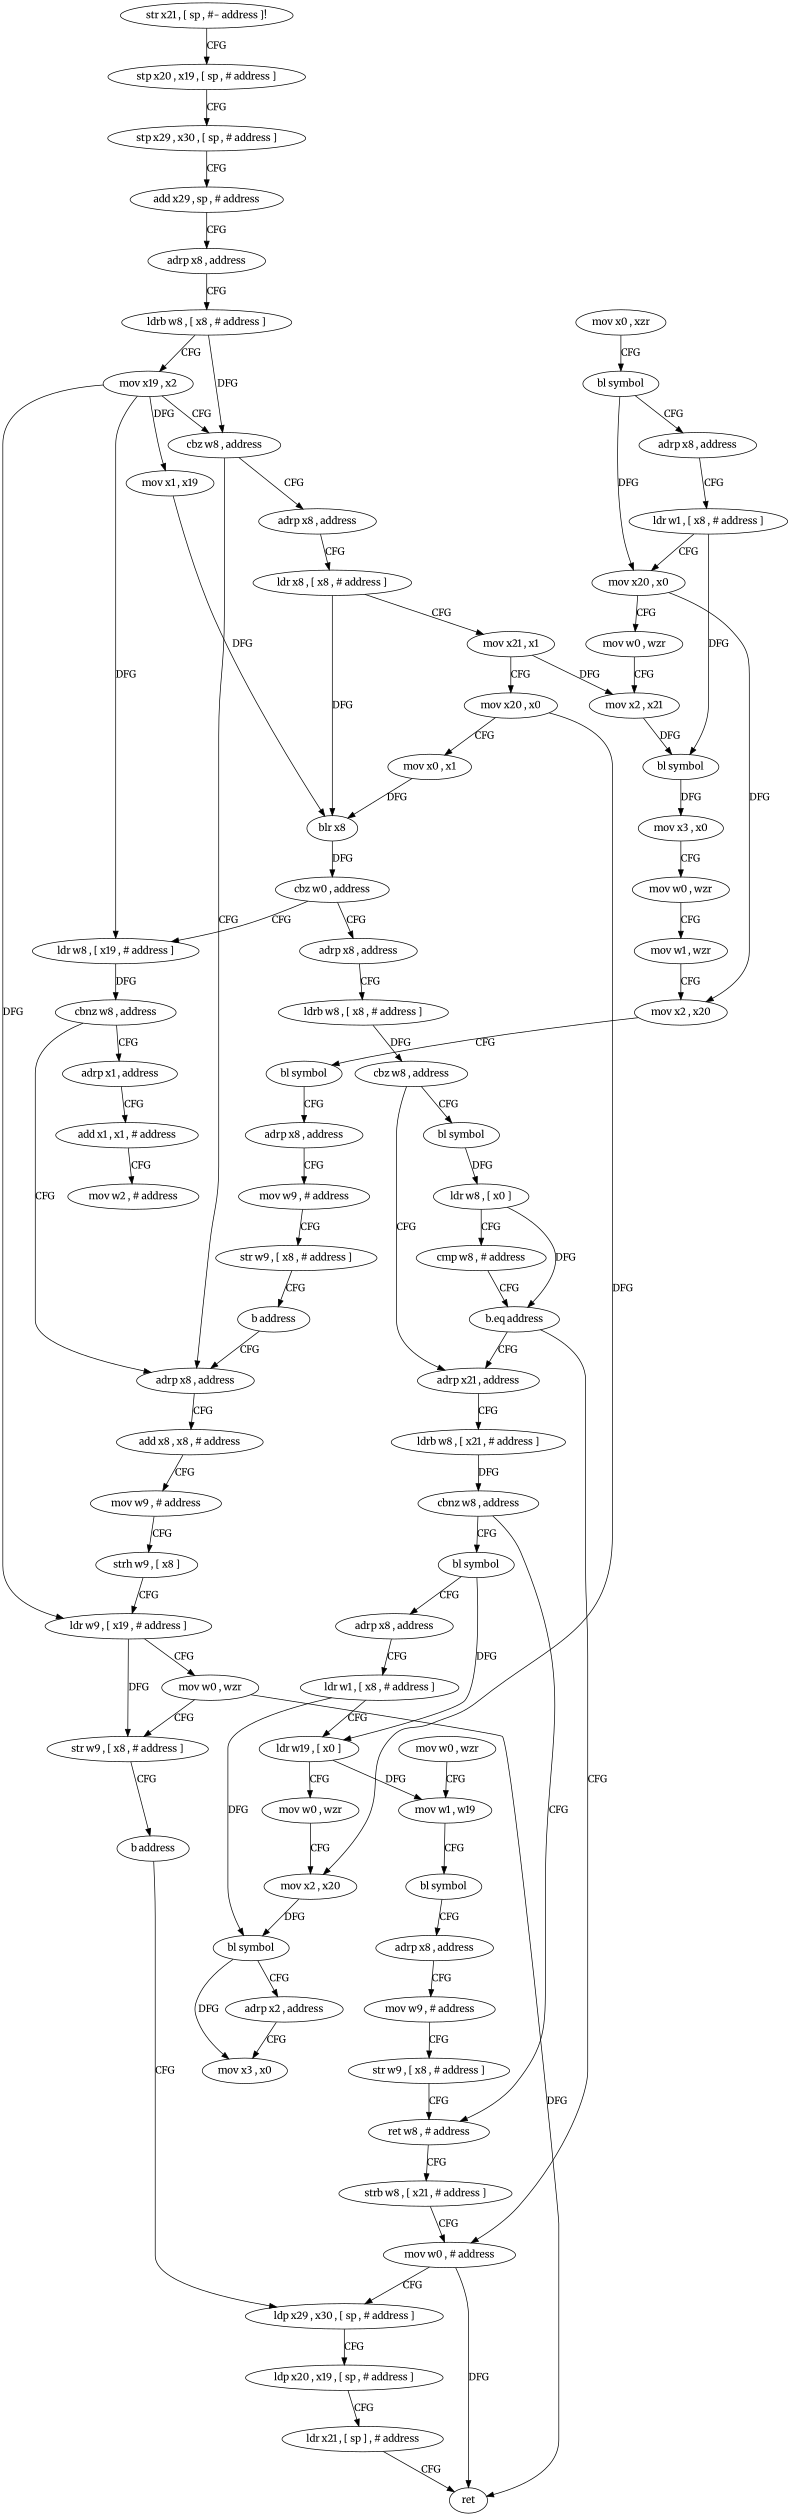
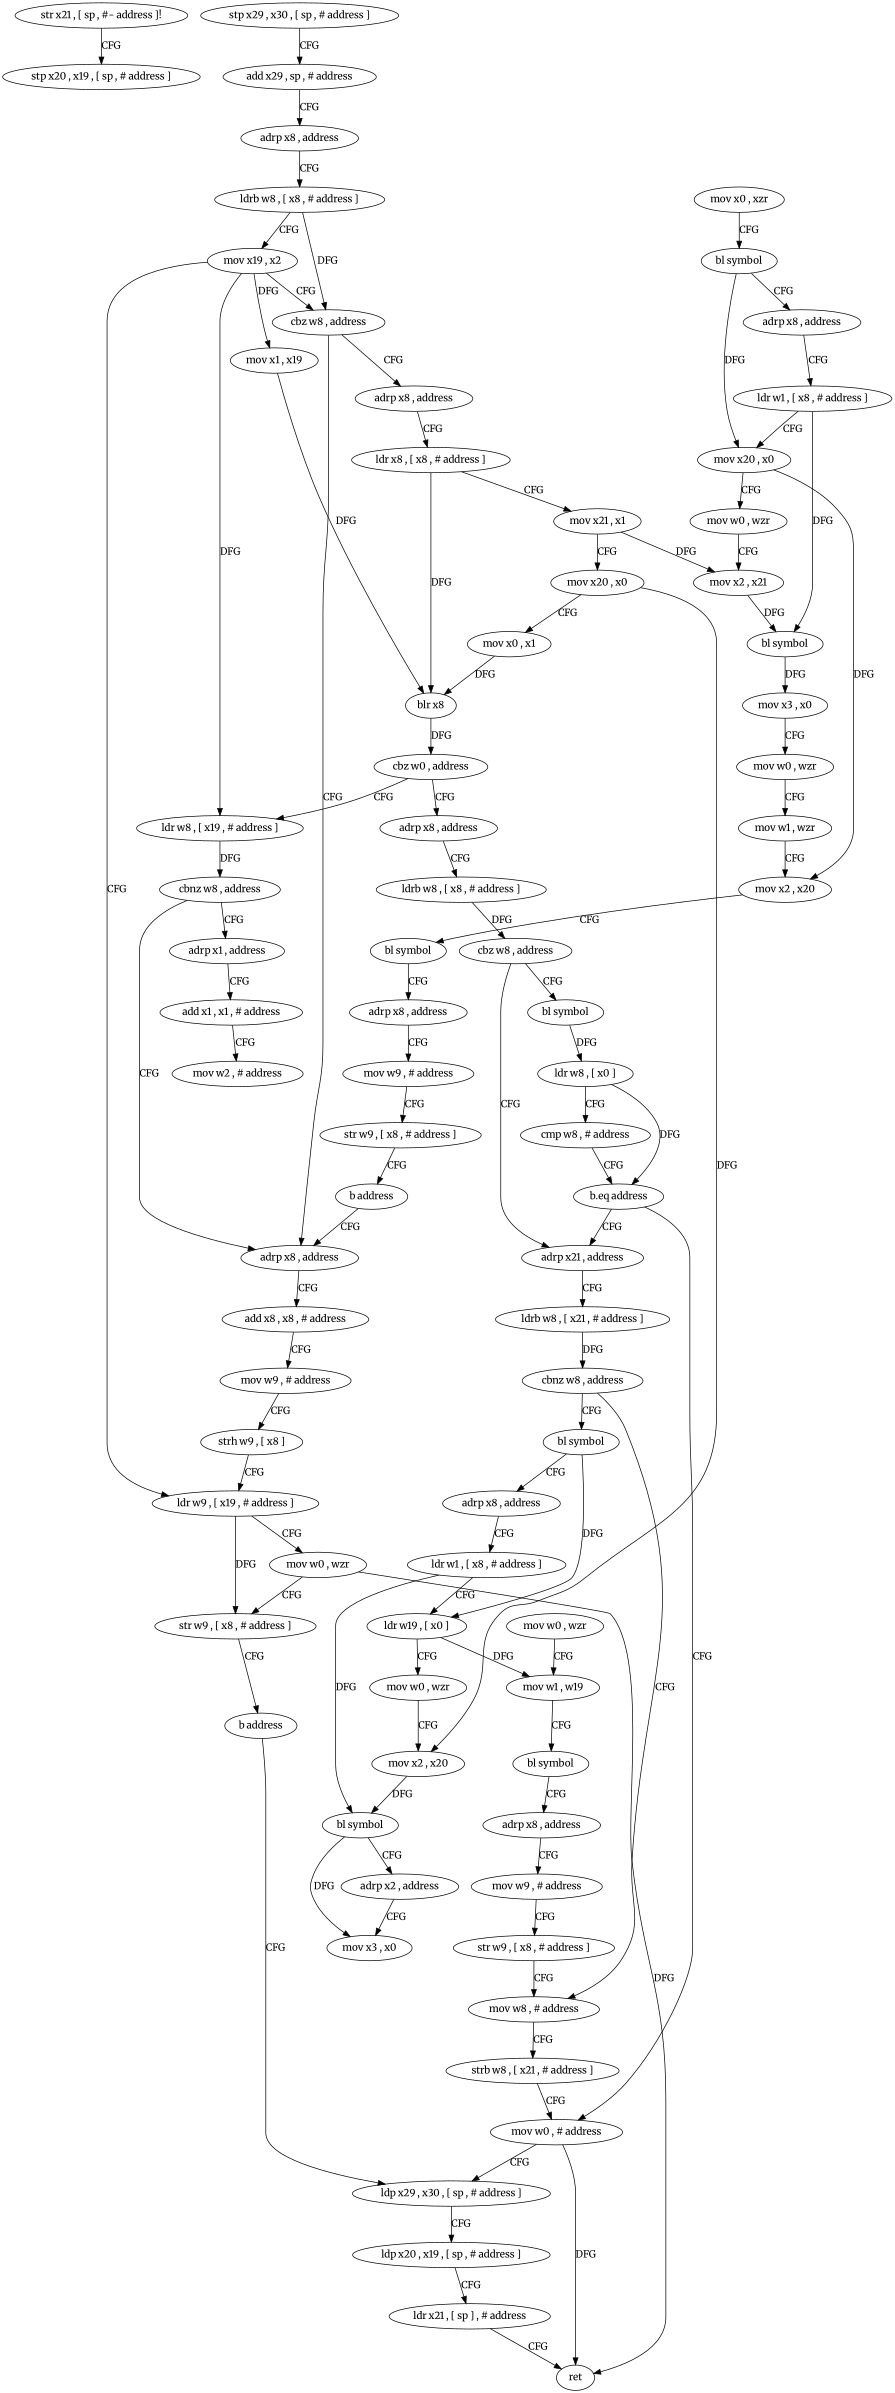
edge "stp x20 , x19 , [ sp , # address ]" -> "stp x29 , x30 , [ sp , # address ]": removed, label "CFG"
edge "mov x19 , x2" -> "ldr w9 , [ x19 , # address ]": label "DFG" -> "CFG"
node "ret w8 , # address": label "ret w8 , # address" -> "mov w8 , # address"
